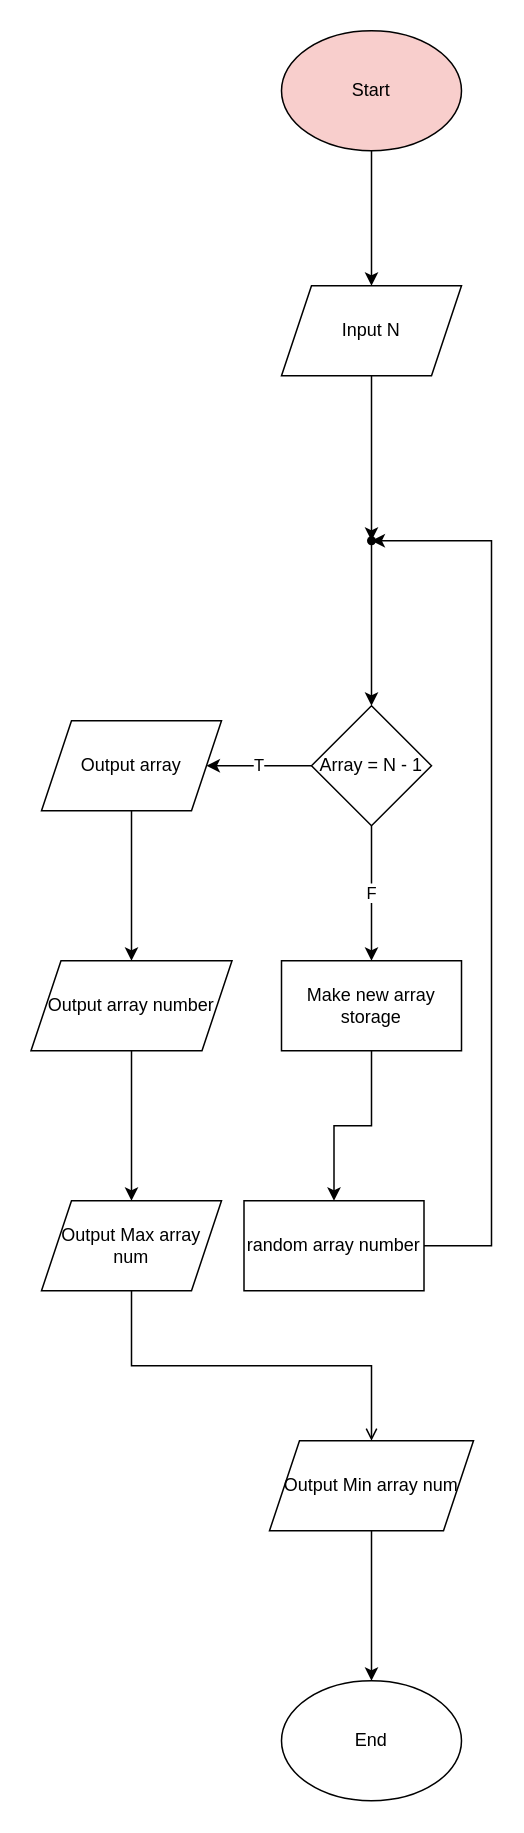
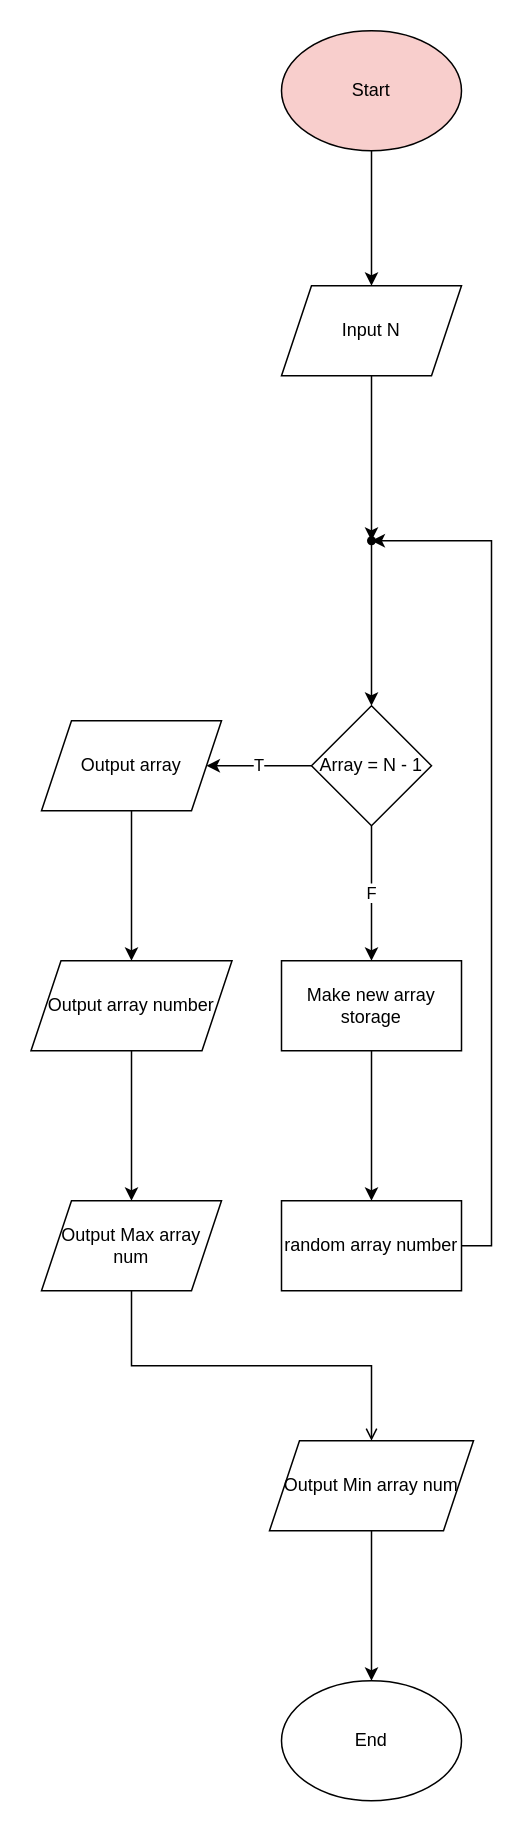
node "random array number": moved (334, 1246) -> (371, 1246)
